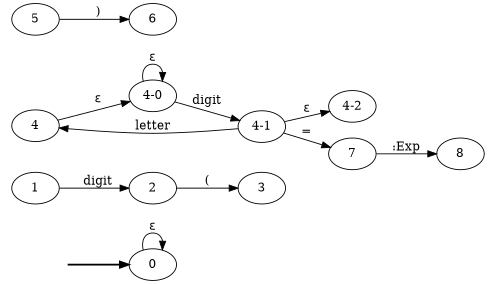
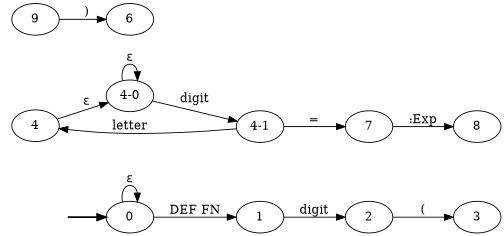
node "5": label "5" -> "9"
node "4-2": removed
edge "0" -> "1": added, label "DEF FN"
